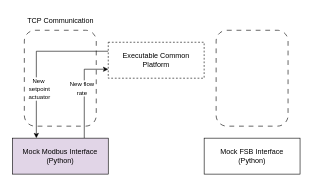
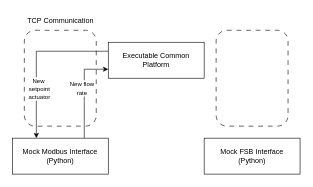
node "Executable Common Platform": style dashed -> solid
node "Mock Modbus Interface (Python)": fillcolor #e1d5e7 -> #ffffff
